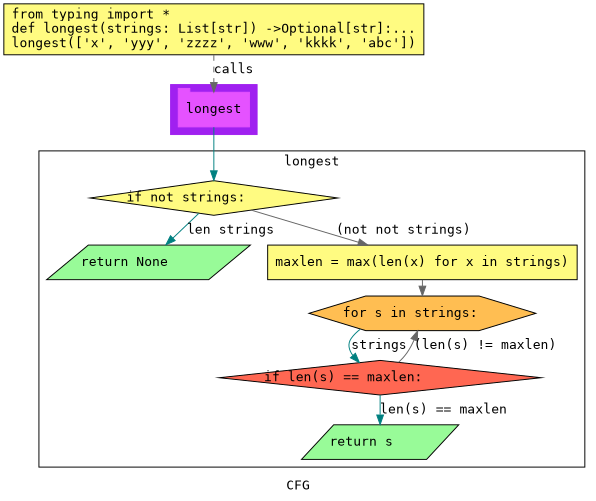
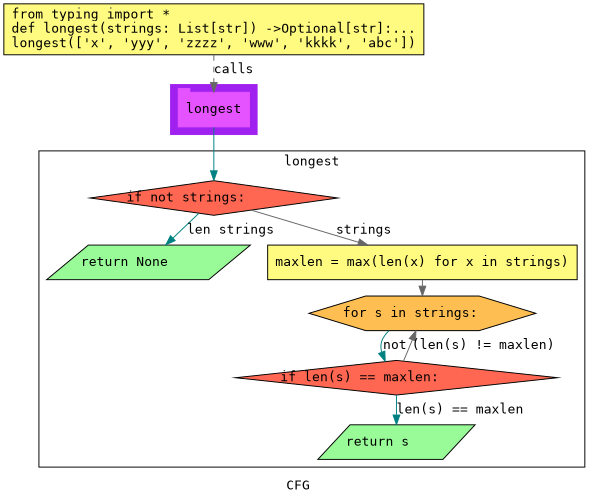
node "if not strings:": fillcolor #fffb81 -> #ff6752
edge "if not strings:" -> "maxlen = max(len(x) for x in strings)": label "(not not strings)" -> "strings"
edge "for s in strings:" -> "if len(s) == maxlen:": label "strings" -> "not"
